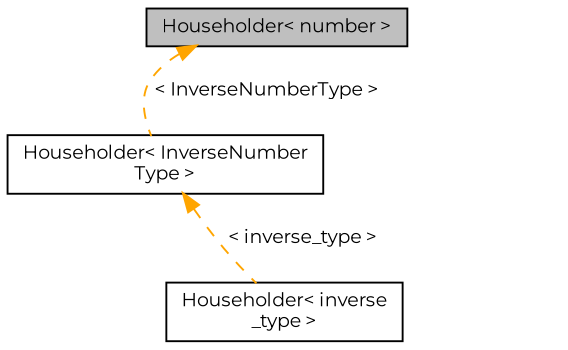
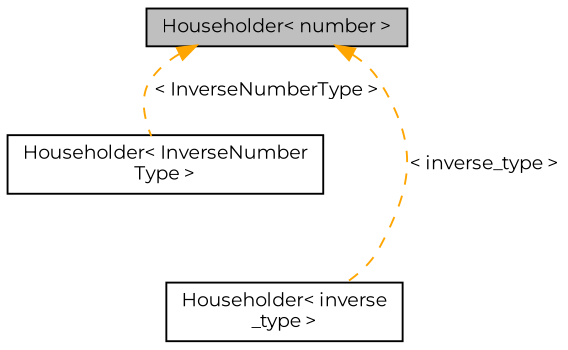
edge "Householder< inverse _type >" -> "Householder< InverseNumber Type >": now "Householder< inverse _type >" -> "Householder< number >"
